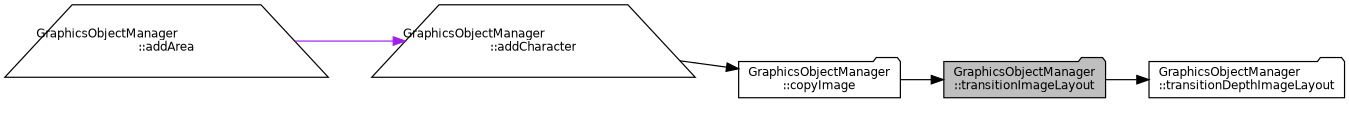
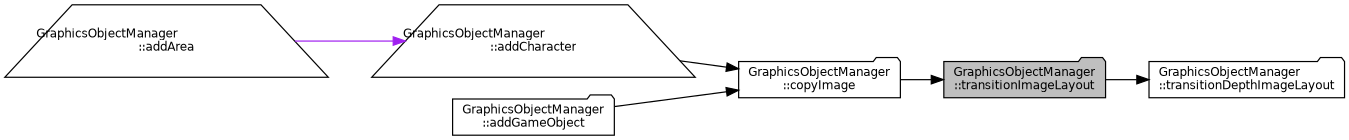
node "GraphicsObjectManager ::addGameObject": added
